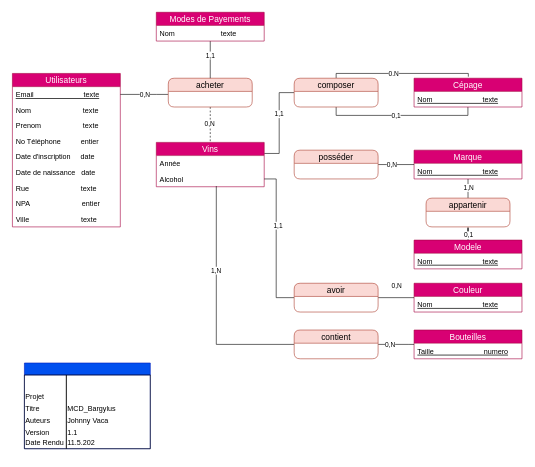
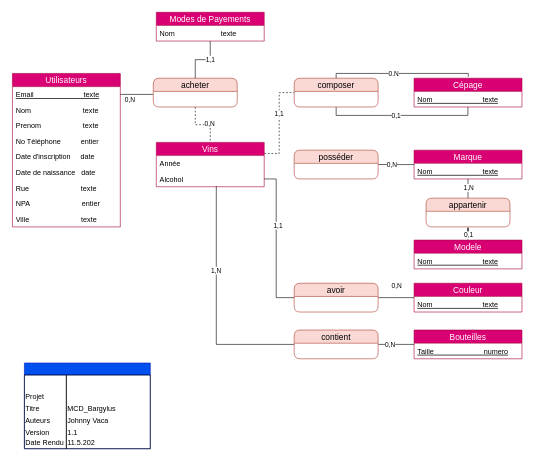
node "acheter": moved (210, 93) -> (195, 93)
edge "composer" -- "Vins": style solid -> dashed
